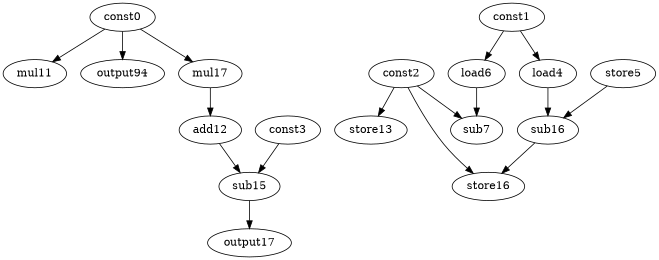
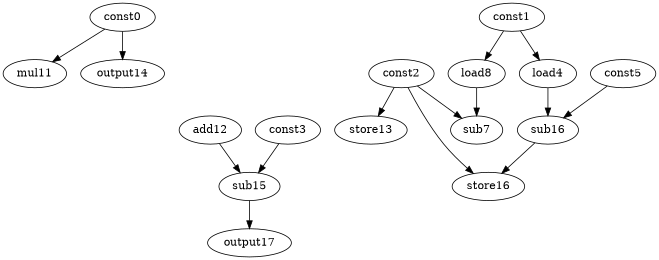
node "output94": label "output94" -> "output14"
node "mul17": removed
node "load6": label "load6" -> "load8"
node "store5": label "store5" -> "const5"
